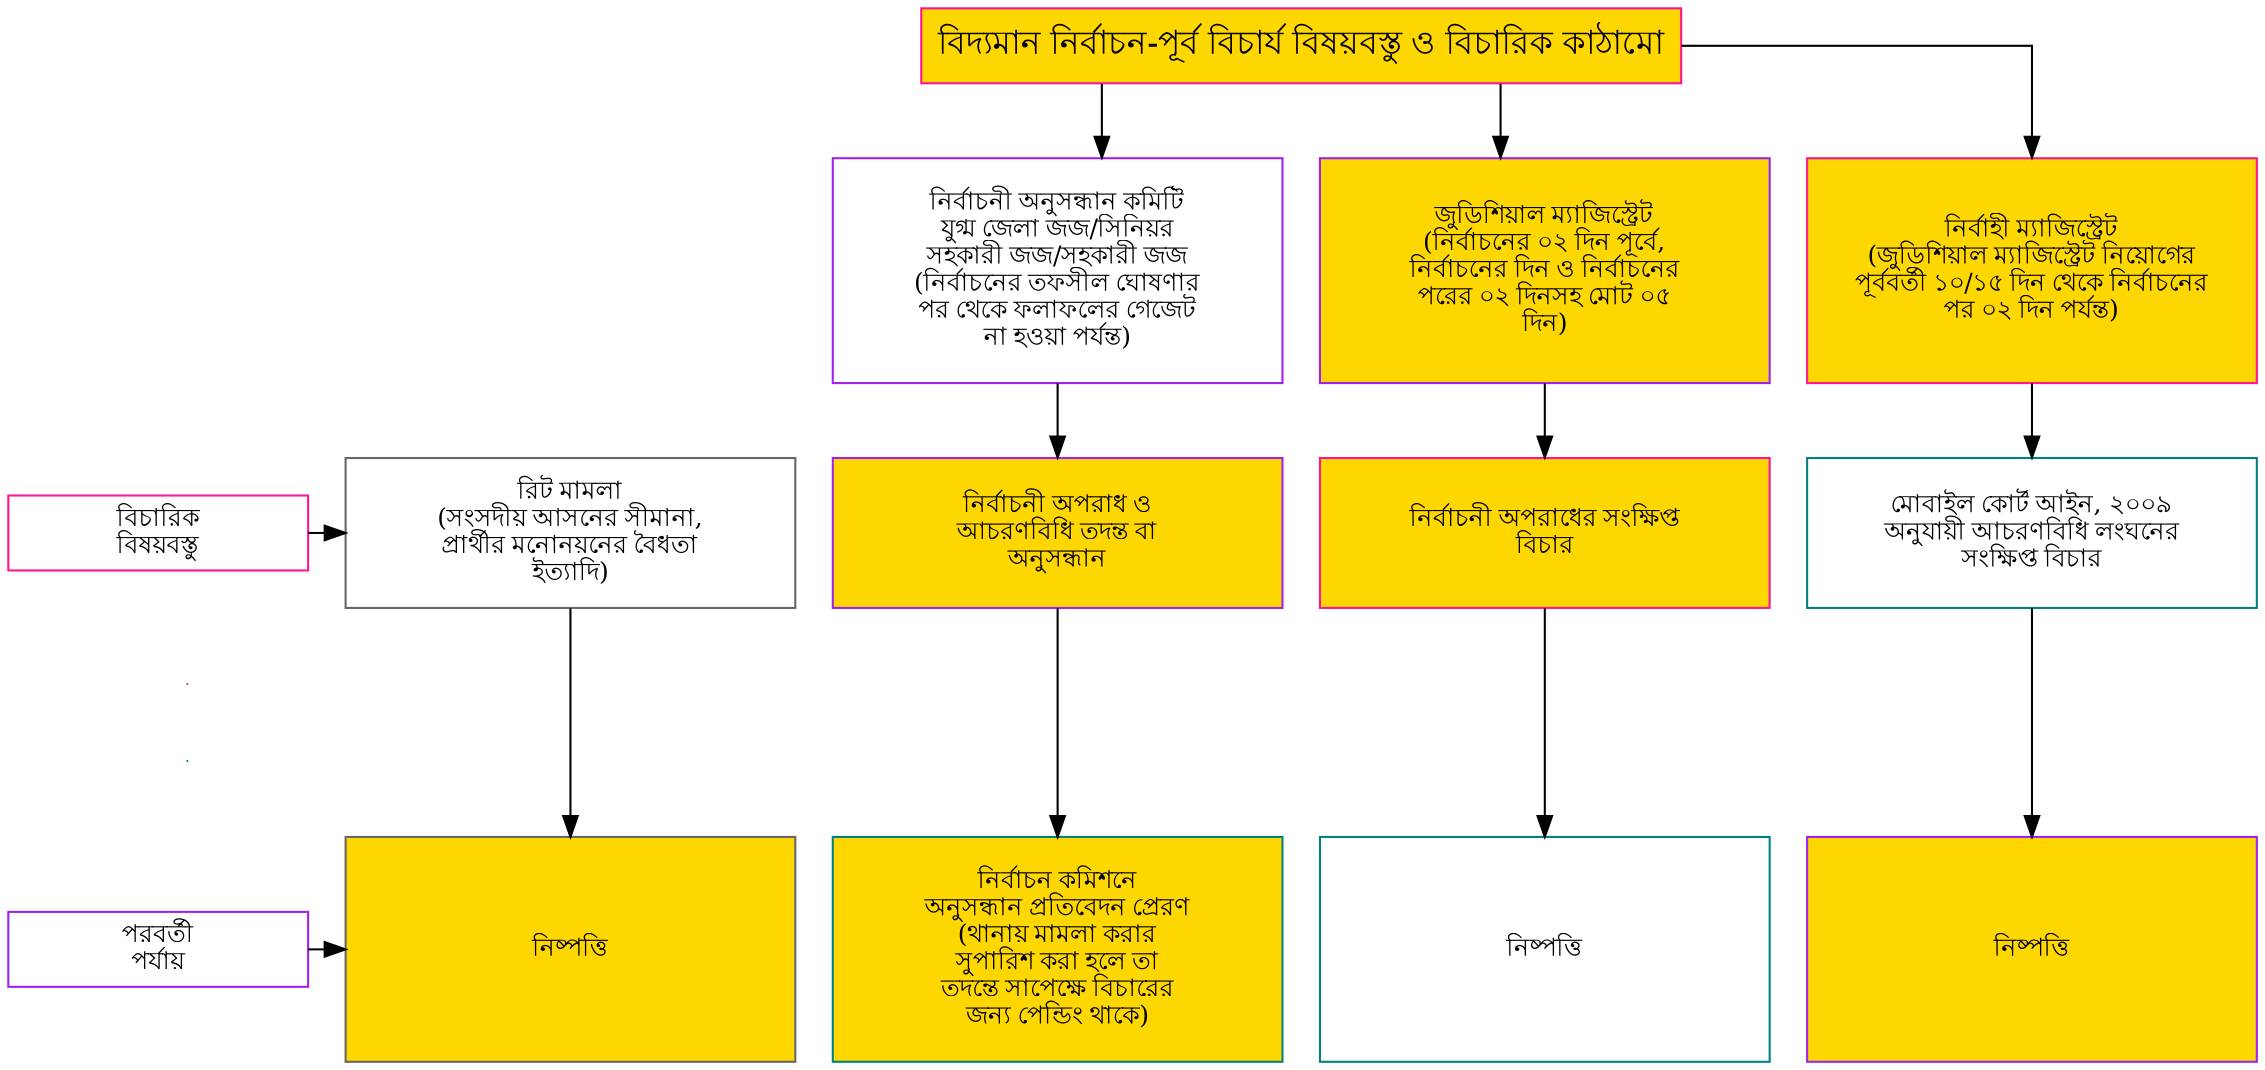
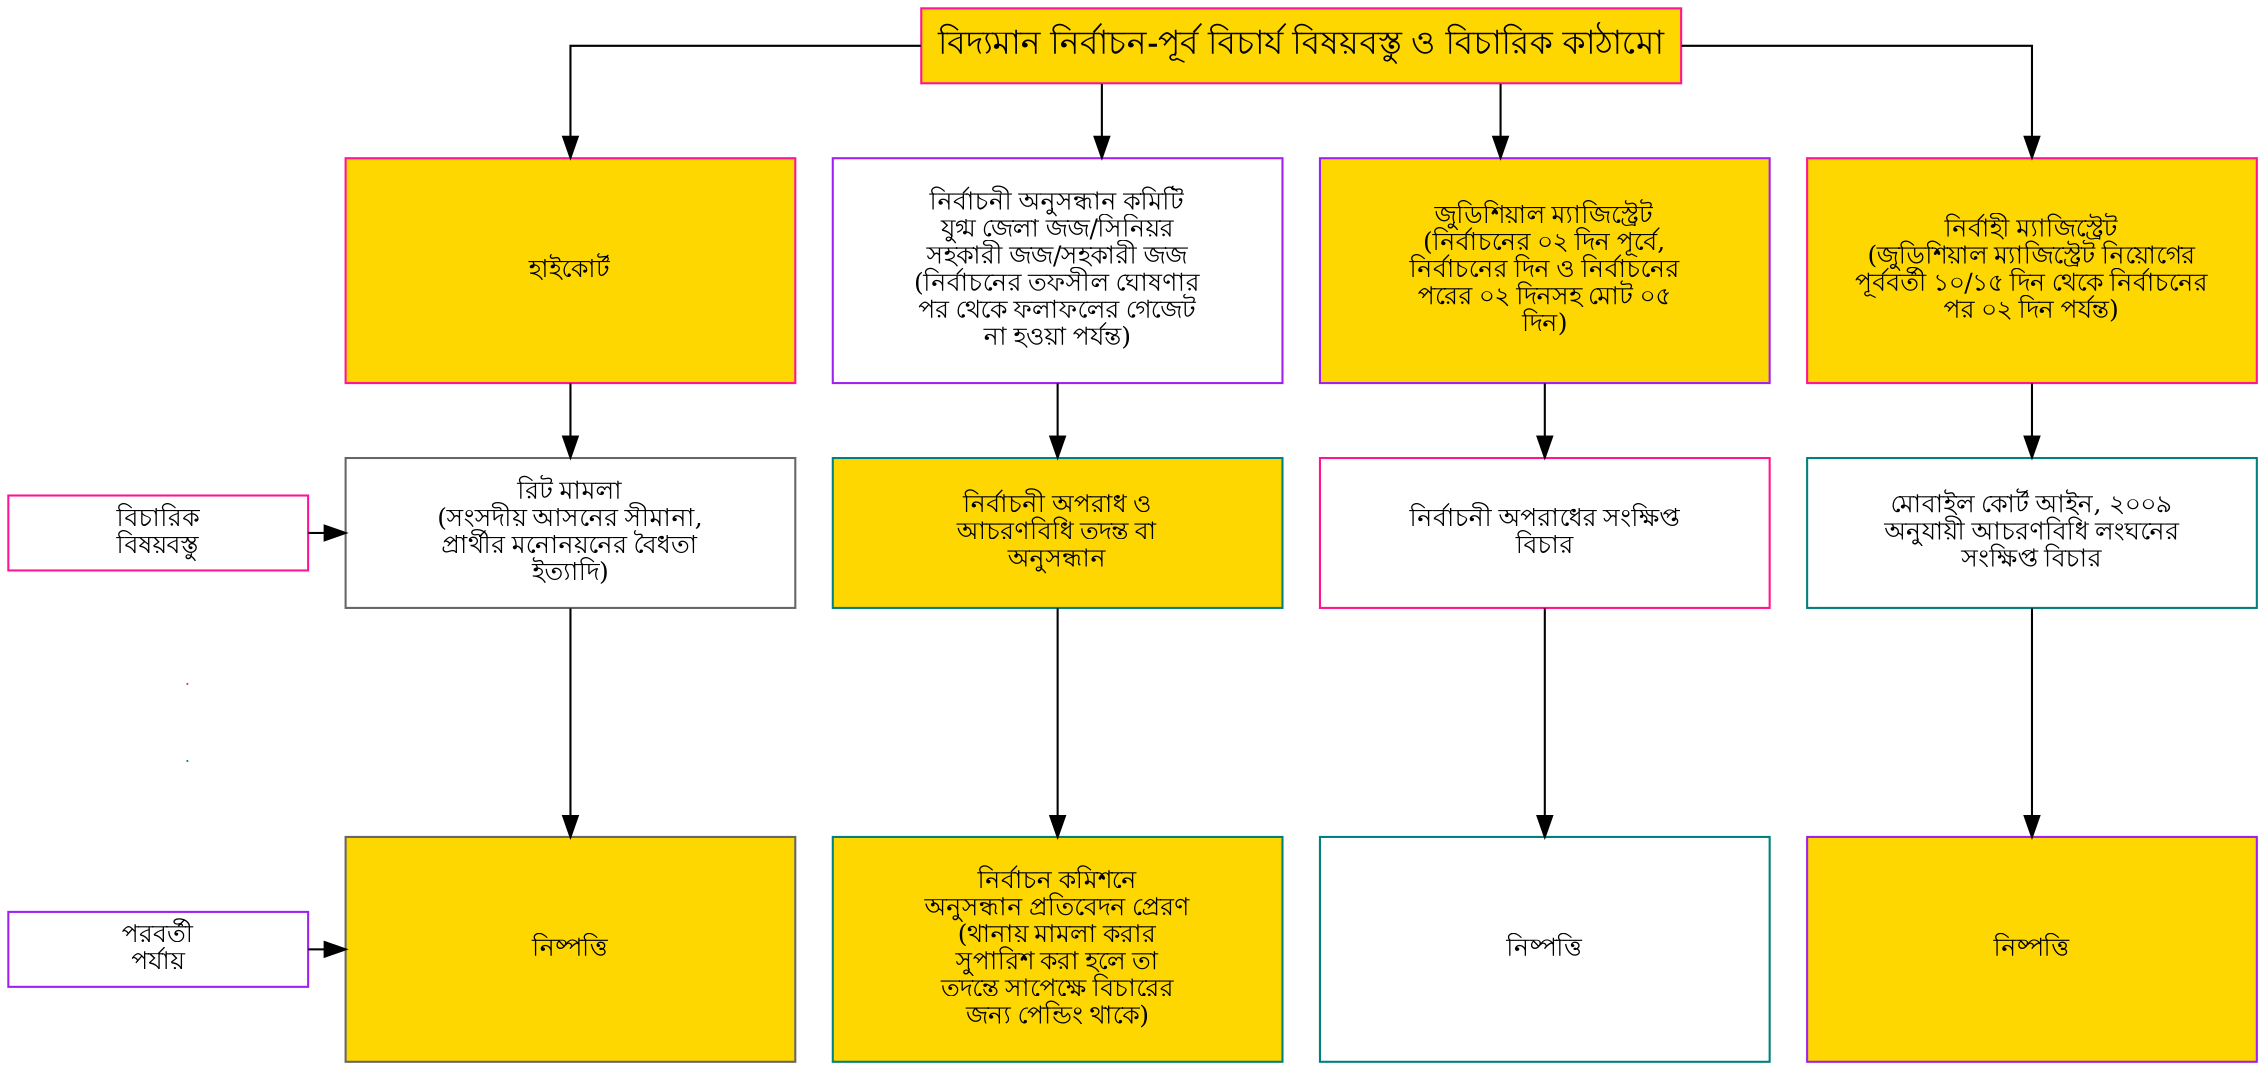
node "হাইকোর্ট": added
node "নির্বাচনী অপরাধ ও আচরণবিধি তদন্ত বা অনুসন্ধান": color purple -> teal
node "নির্বাচনী অপরাধের সংক্ষিপ্ত বিচার": fillcolor gold -> white
